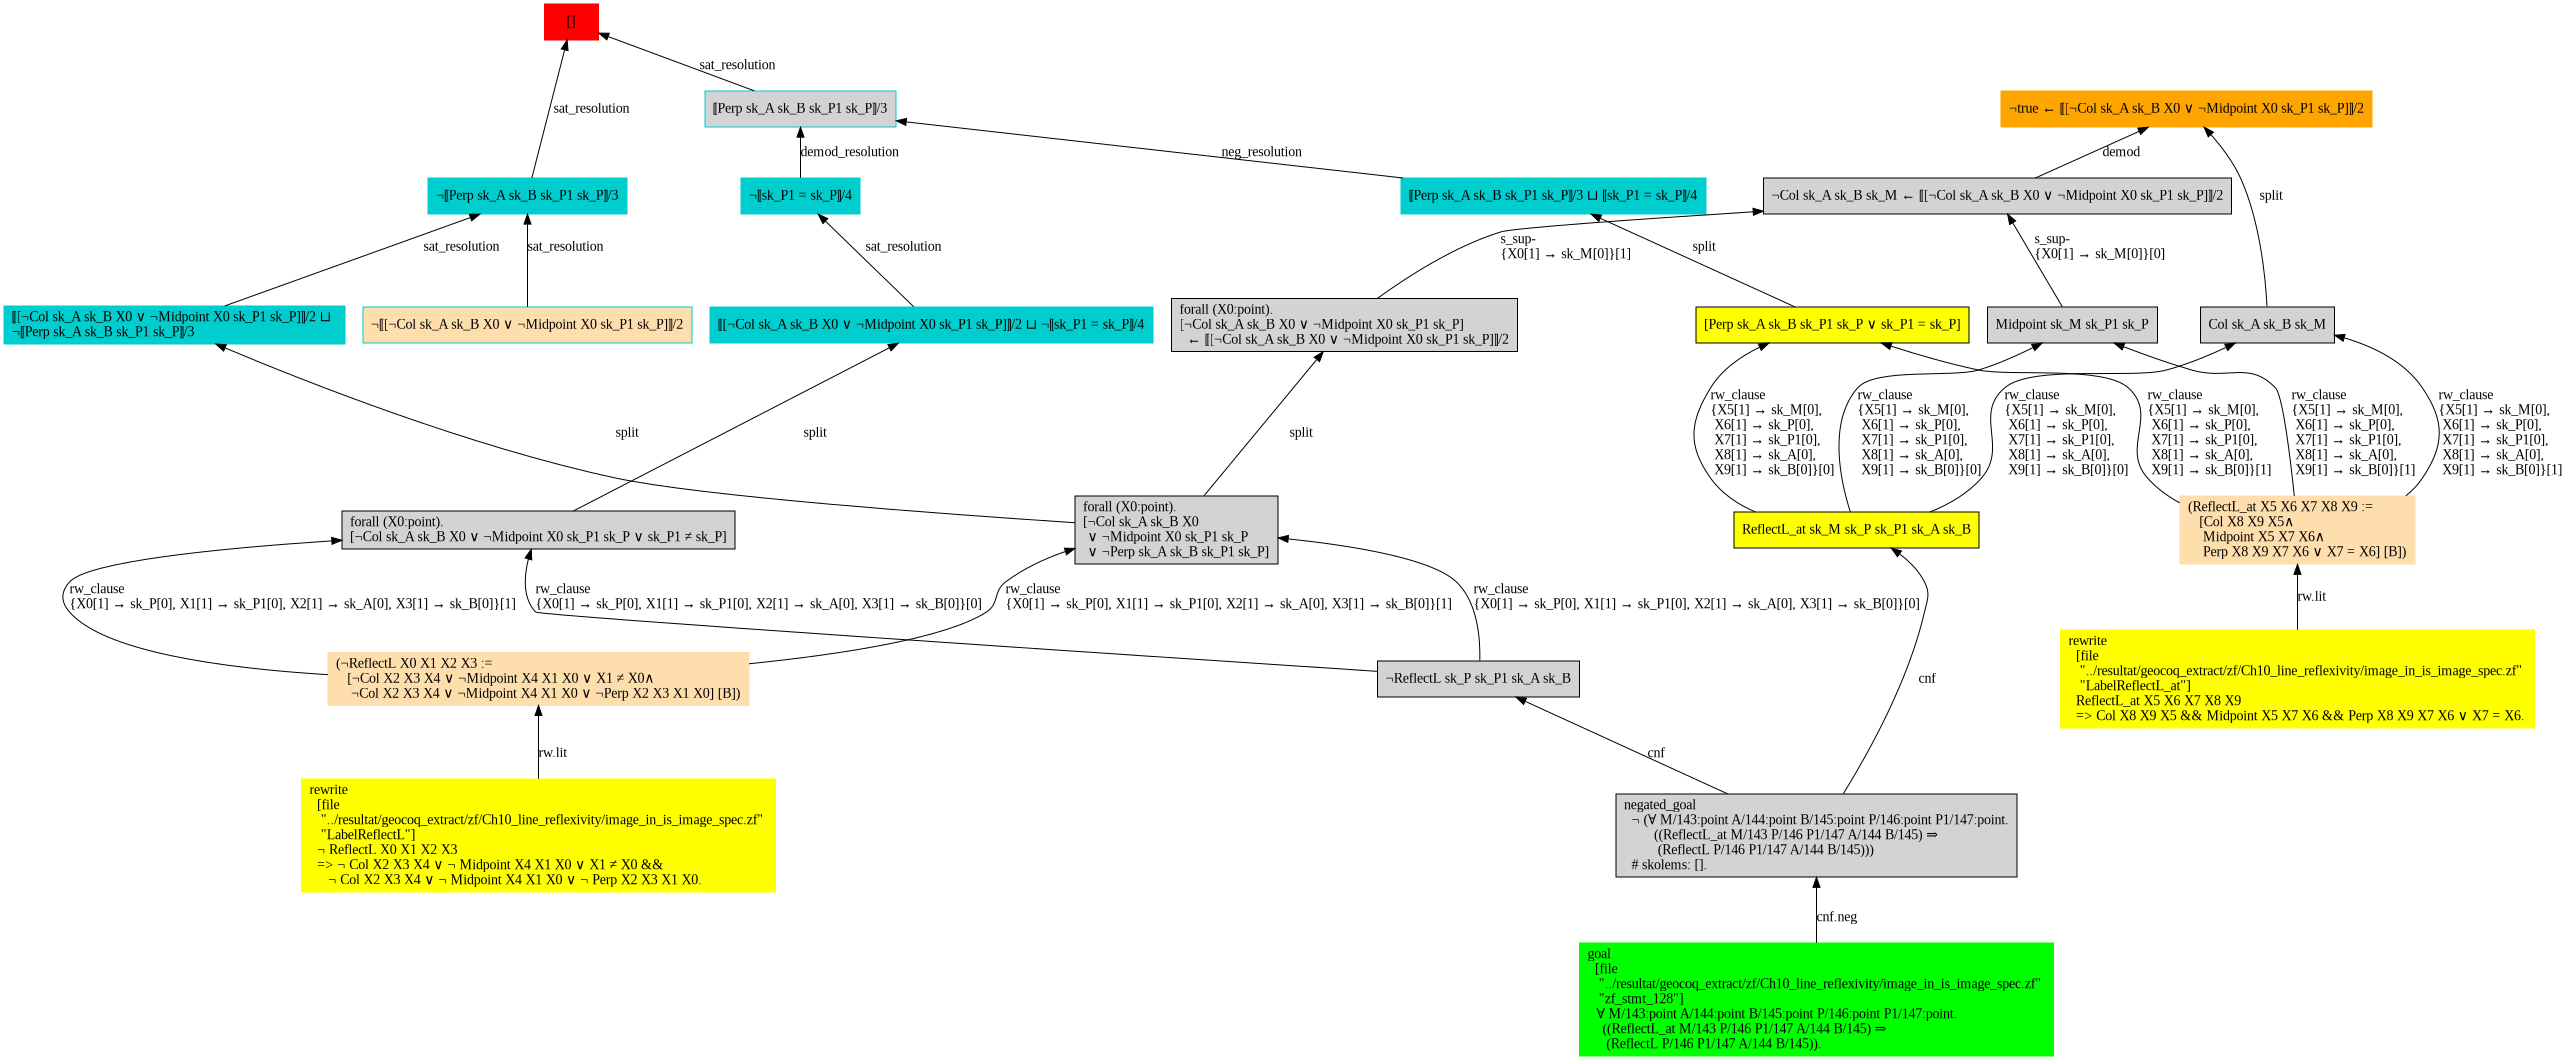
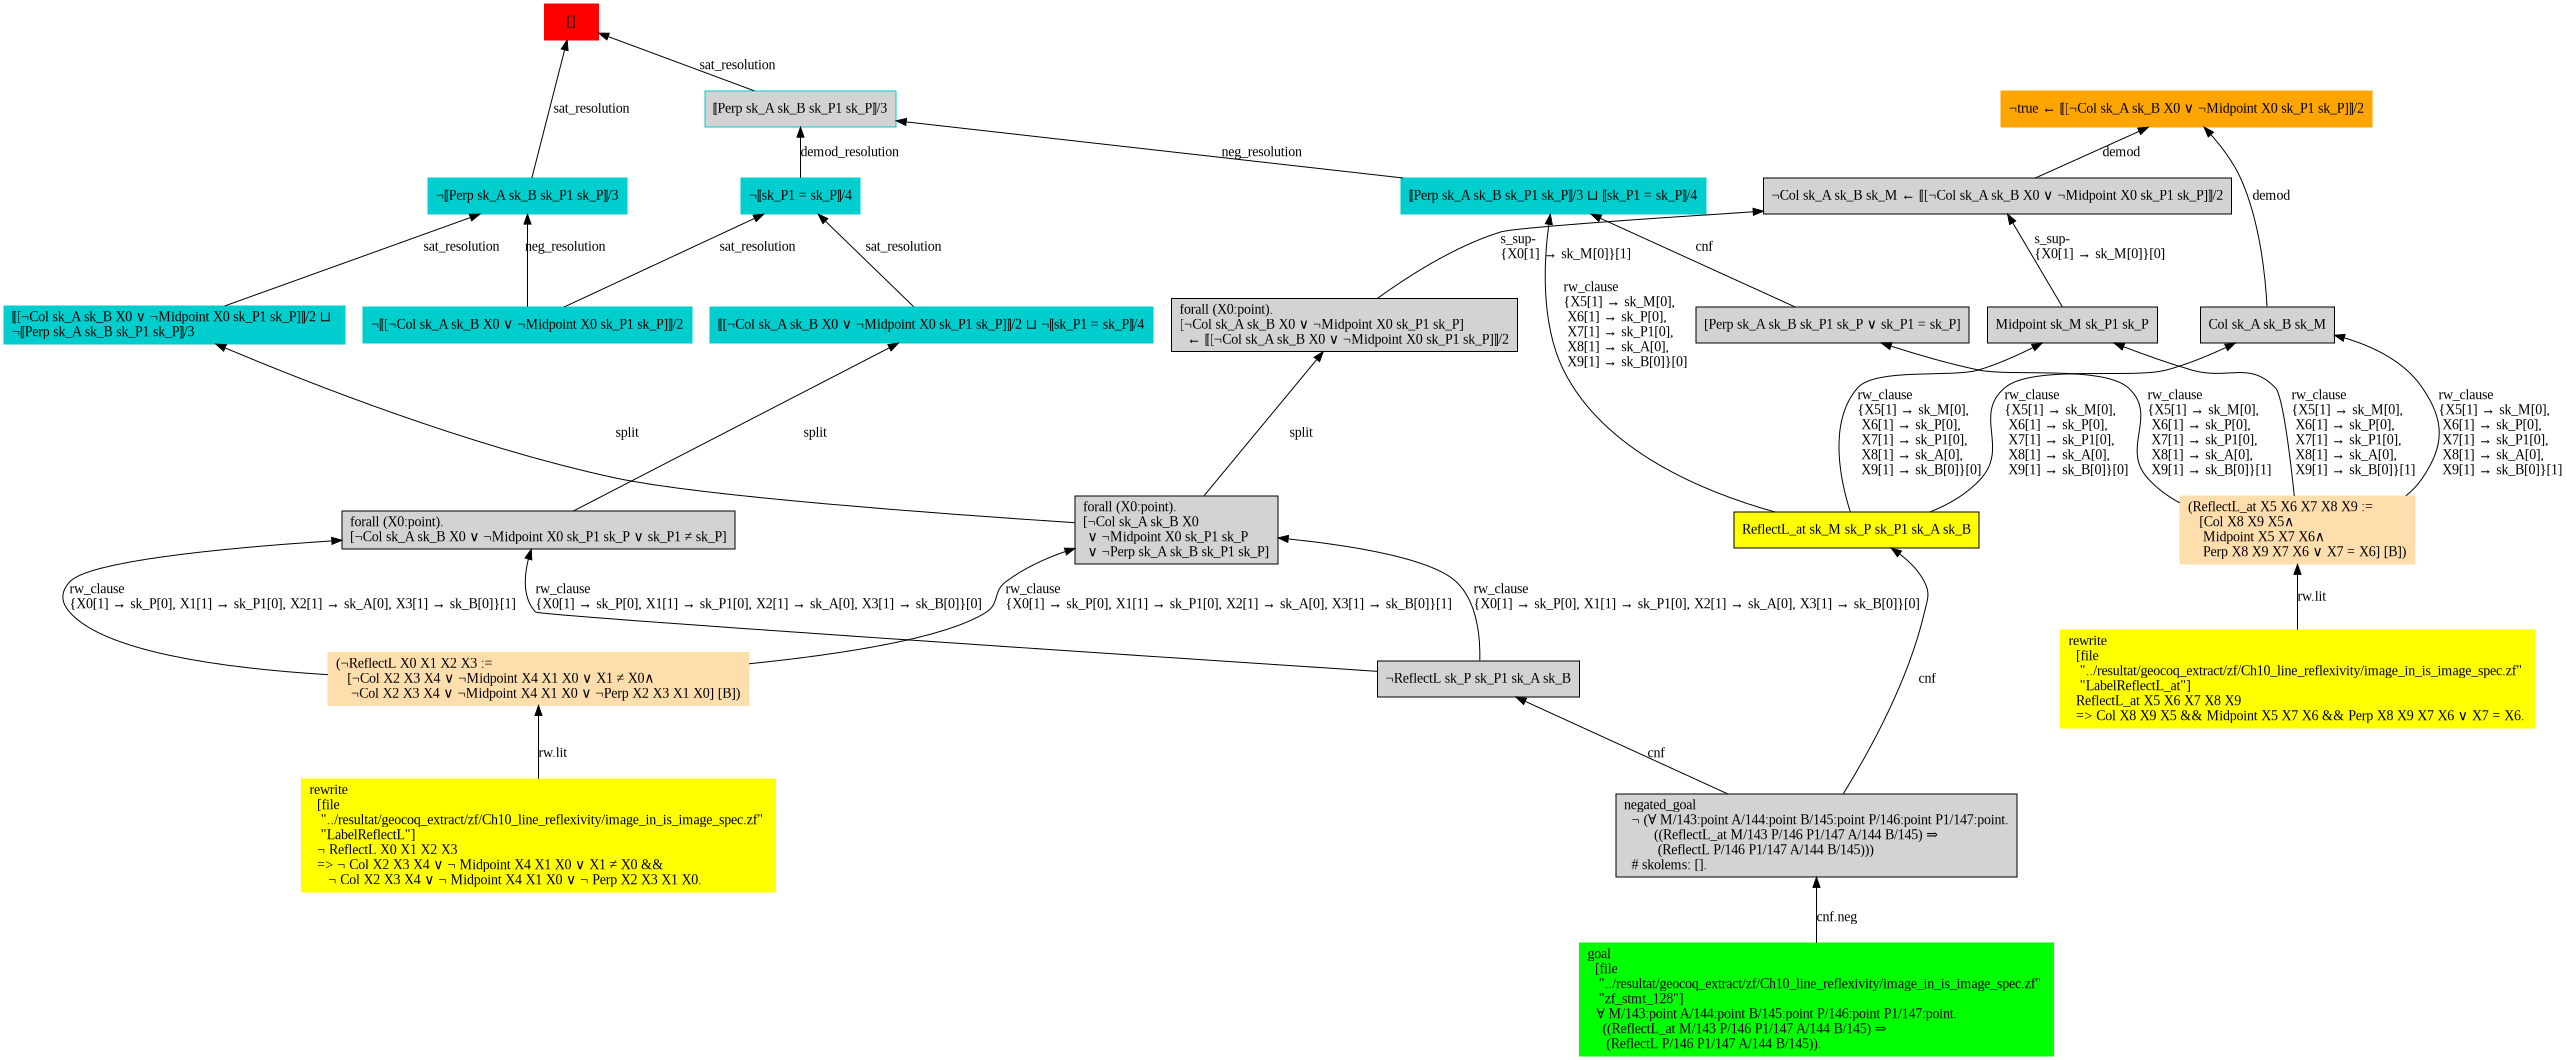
edge "Col sk_A sk_B sk_M" -> "¬true ← ⟦[¬Col sk_A sk_B X0 ∨ ¬Midpoint X0 sk_P1 sk_P]⟧/2": label "split" -> "demod"
edge "¬⟦[¬Col sk_A sk_B X0 ∨ ¬Midpoint X0 sk_P1 sk_P]⟧/2" -> "¬⟦Perp sk_A sk_B sk_P1 sk_P⟧/3": label "sat_resolution" -> "neg_resolution"
edge "[Perp sk_A sk_B sk_P1 sk_P ∨ sk_P1 = sk_P]" -> "⟦Perp sk_A sk_B sk_P1 sk_P⟧/3 ⊔ ⟦sk_P1 = sk_P⟧/4": label "split" -> "cnf"
edge "¬⟦[¬Col sk_A sk_B X0 ∨ ¬Midpoint X0 sk_P1 sk_P]⟧/2" -> "¬⟦sk_P1 = sk_P⟧/4": added, label "sat_resolution"
node "¬⟦[¬Col sk_A sk_B X0 ∨ ¬Midpoint X0 sk_P1 sk_P]⟧/2": fillcolor navajowhite -> cyan3
node "[Perp sk_A sk_B sk_P1 sk_P ∨ sk_P1 = sk_P]": fillcolor yellow -> lightgrey
edge "ReflectL_at sk_M sk_P sk_P1 sk_A sk_B" -> "[Perp sk_A sk_B sk_P1 sk_P ∨ sk_P1 = sk_P]": now "ReflectL_at sk_M sk_P sk_P1 sk_A sk_B" -> "⟦Perp sk_A sk_B sk_P1 sk_P⟧/3 ⊔ ⟦sk_P1 = sk_P⟧/4"
